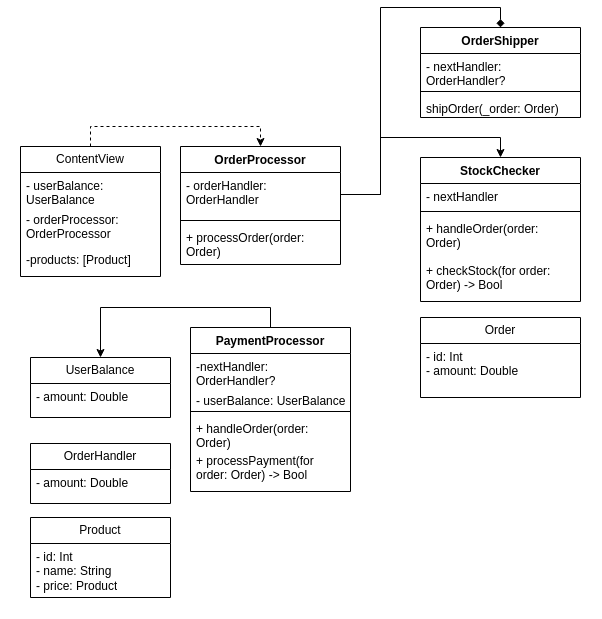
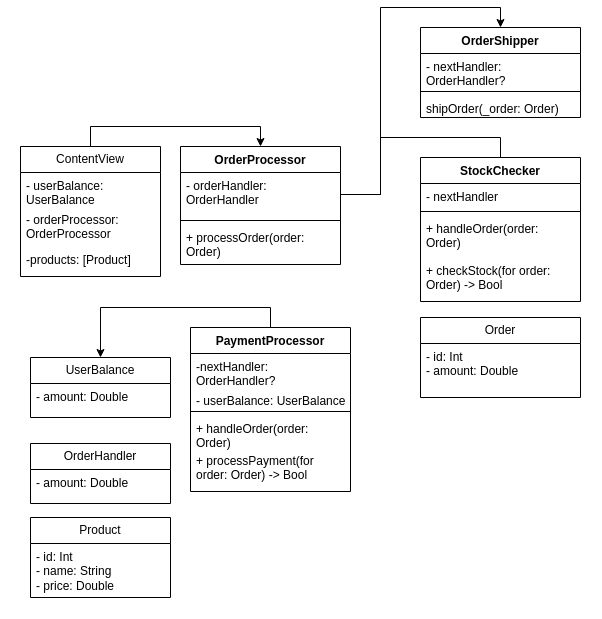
edge "- orderHandler: OrderHandler" -> "OrderShipper": arrowhead diamond -> classic
edge "ContentView" -> "OrderProcessor": style dashed -> solid
edge "- orderHandler: OrderHandler" -> "StockChecker": arrowhead classic -> none
node "- id: Int - name: String - price: Product": label "- id: Int - name: String - price: Product" -> "- id: Int - name: String - price: Double"
